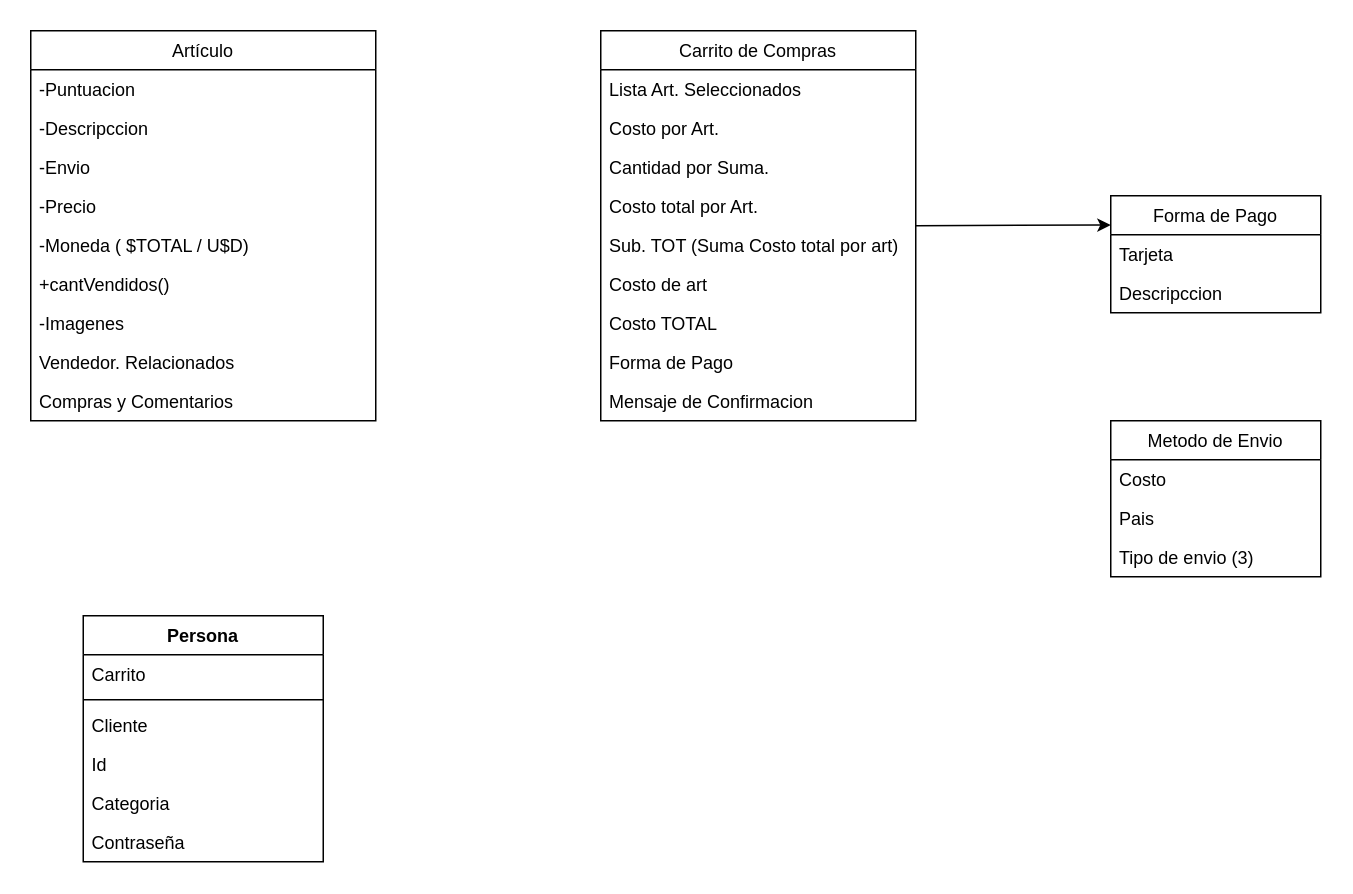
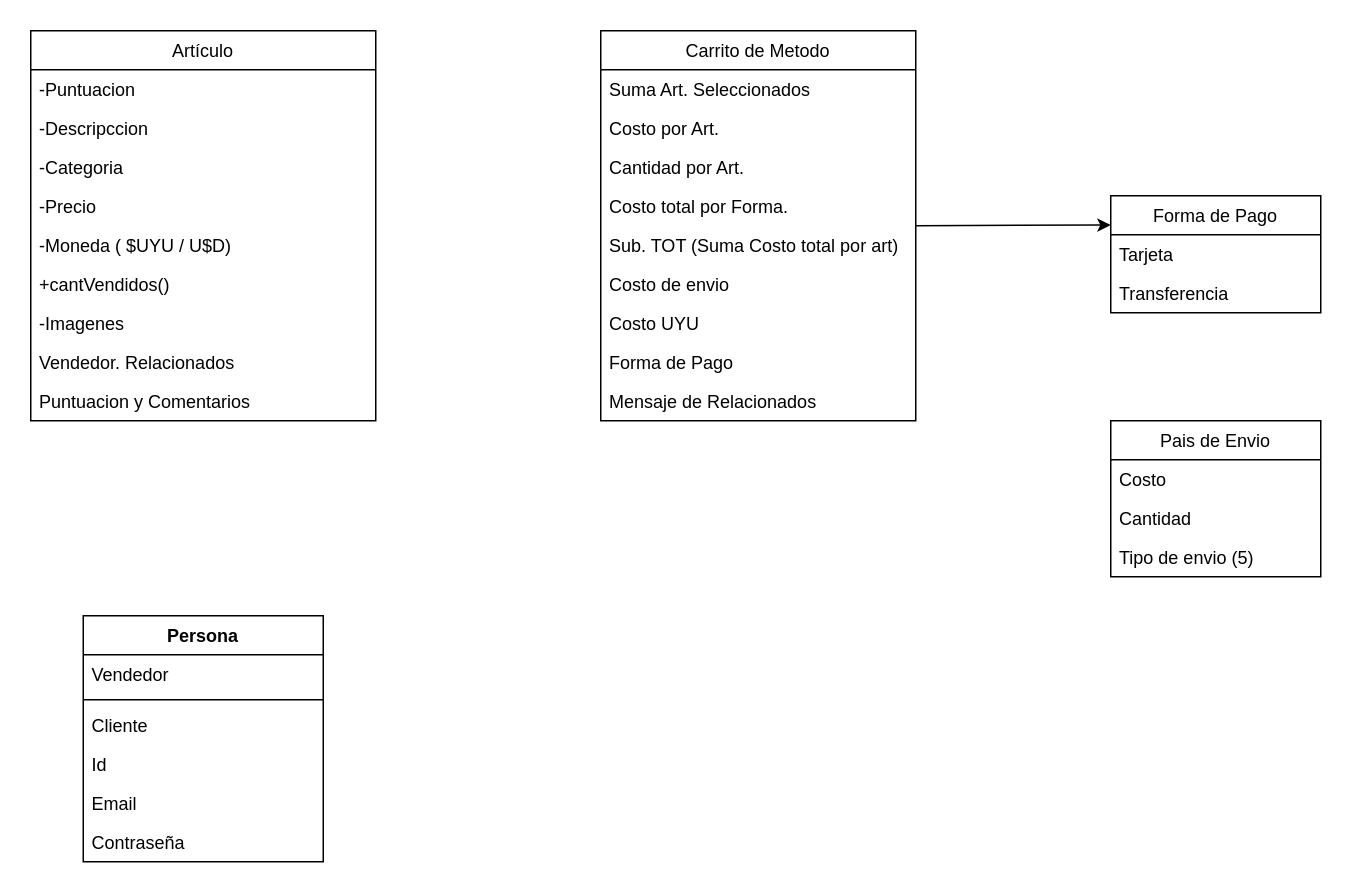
node "Carrito de Compras": label "Carrito de Compras" -> "Carrito de Metodo"
node "Lista Art. Seleccionados": label "Lista Art. Seleccionados" -> "Suma Art. Seleccionados"
node "-Envio": label "-Envio" -> "-Categoria"
node "Cantidad por Suma.": label "Cantidad por Suma." -> "Cantidad por Art."
node "Costo total por Art.": label "Costo total por Art." -> "Costo total por Forma."
node "-Moneda ( $TOTAL / U$D)": label "-Moneda ( $TOTAL / U$D)" -> "-Moneda ( $UYU / U$D)"
node "Costo de art": label "Costo de art" -> "Costo de envio"
node "Descripccion": label "Descripccion" -> "Transferencia"
node "Costo TOTAL": label "Costo TOTAL" -> "Costo UYU"
node "Compras y Comentarios": label "Compras y Comentarios" -> "Puntuacion y Comentarios"
node "Mensaje de Confirmacion": label "Mensaje de Confirmacion" -> "Mensaje de Relacionados"
node "Metodo de Envio": label "Metodo de Envio" -> "Pais de Envio"
node "Pais": label "Pais" -> "Cantidad"
node "Tipo de envio (3)": label "Tipo de envio (3)" -> "Tipo de envio (5)"
node "Carrito": label "Carrito" -> "Vendedor"
node "Categoria": label "Categoria" -> "Email"
